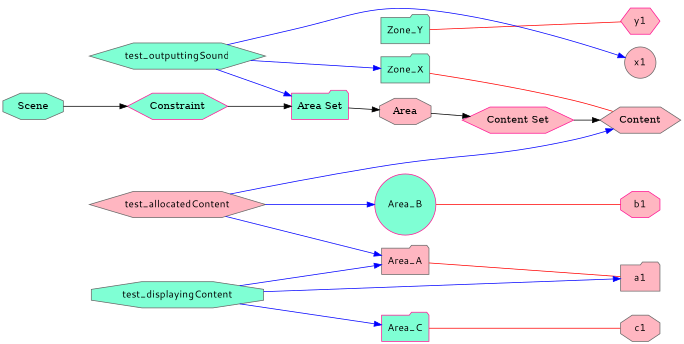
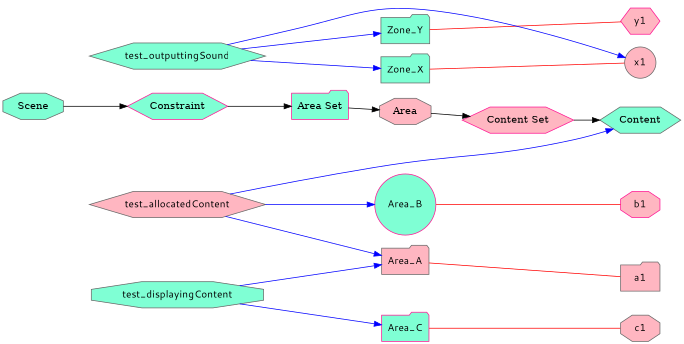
edge "test_outputtingSound" -> "Area Set": now "test_outputtingSound" -> "Zone_Y"
edge "Zone_X" -- "Content": now "Zone_X" -- "x1"
node "Content": fillcolor lightpink -> aquamarine
edge "test_displayingContent" -> "a1": removed
